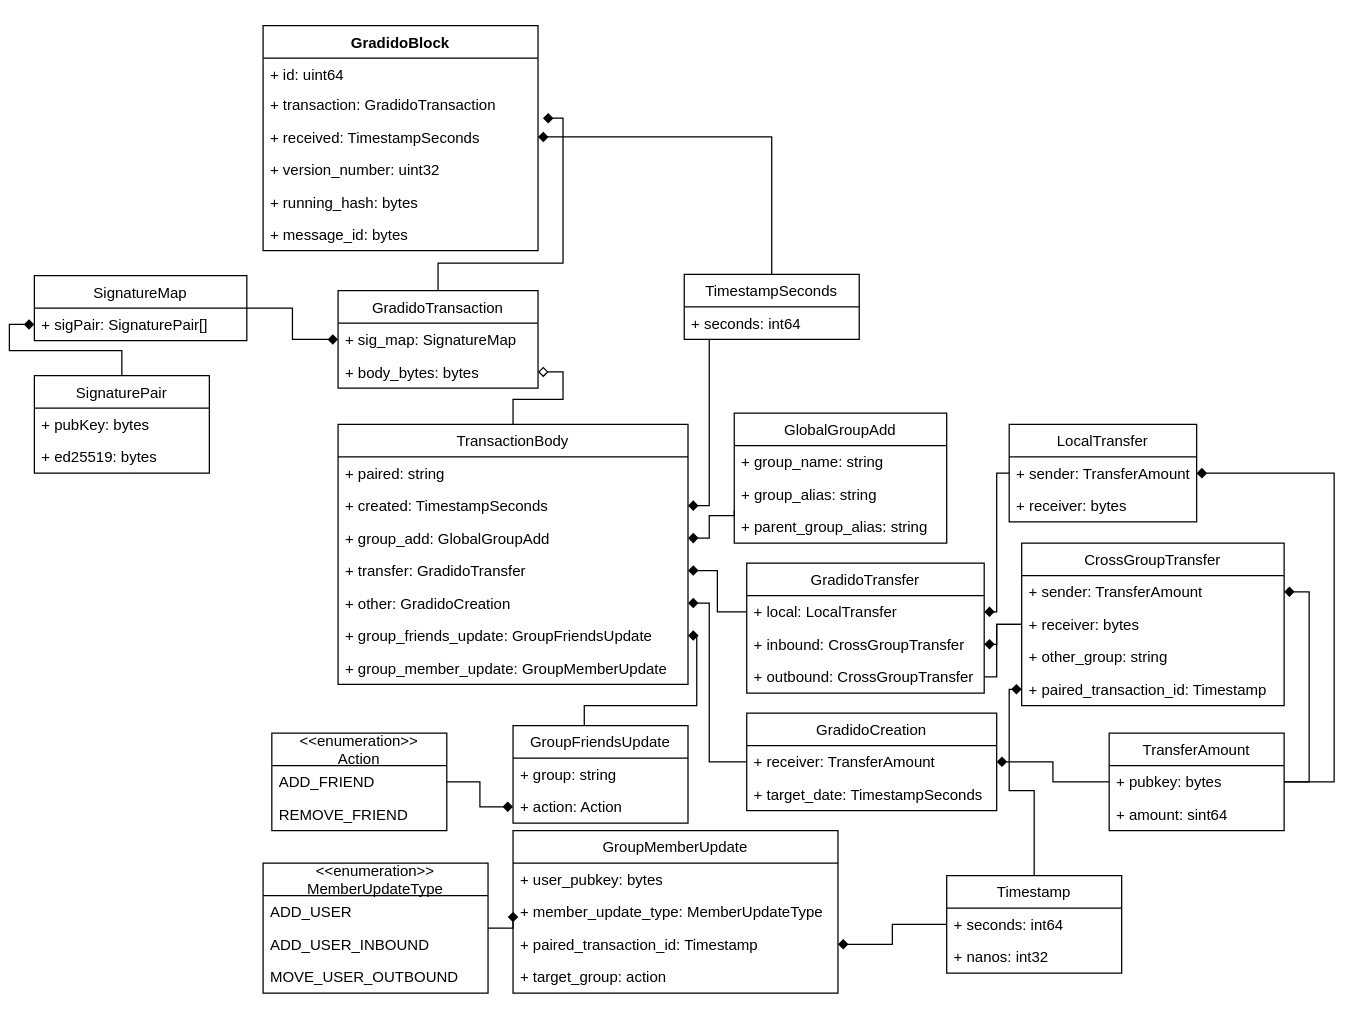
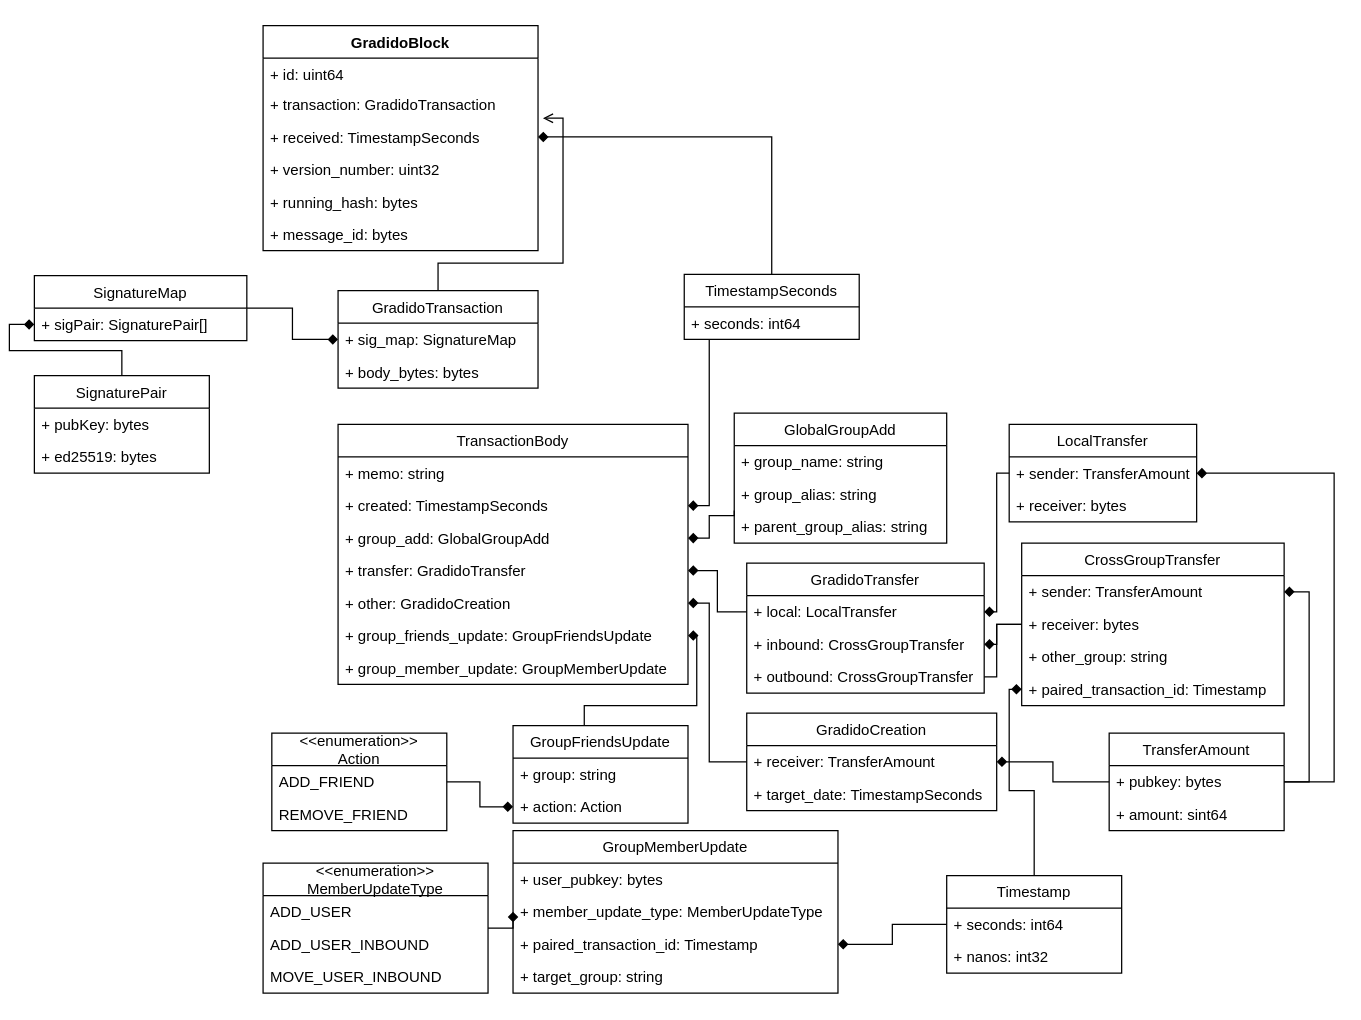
edge "GradidoTransaction" -> "+ transaction: GradidoTransaction": arrowhead diamond -> open
edge "TransactionBody" -> "+ body_bytes: bytes": removed
node "+ paired: string": label "+ paired: string" -> "+ memo: string"
node "MOVE_USER_OUTBOUND": label "MOVE_USER_OUTBOUND" -> "MOVE_USER_INBOUND"
node "+ target_group: action": label "+ target_group: action" -> "+ target_group: string"
